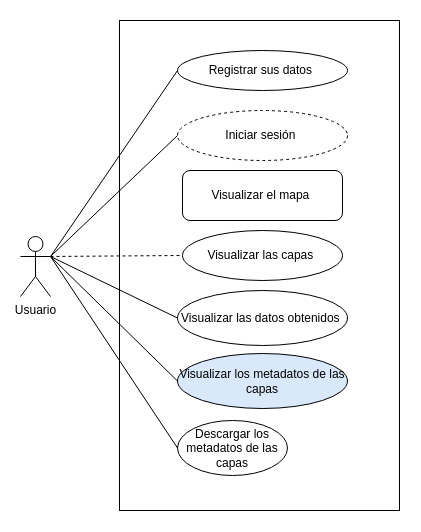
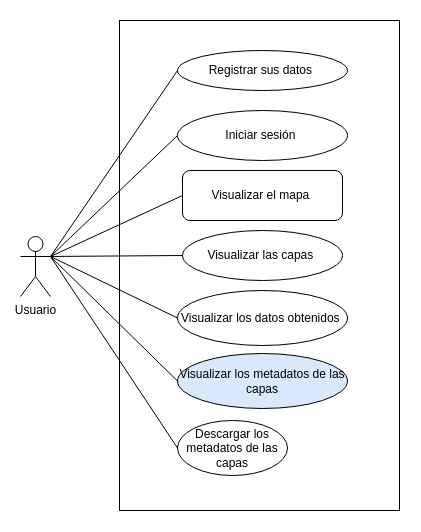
node "Iniciar sesión": style dashed -> solid
edge "Visualizar el mapa" -- "Usuario": added
edge "Visualizar las capas" -- "Usuario": style dashed -> solid
node "Visualizar las datos obtenidos": label "Visualizar las datos obtenidos" -> "Visualizar los datos obtenidos"
